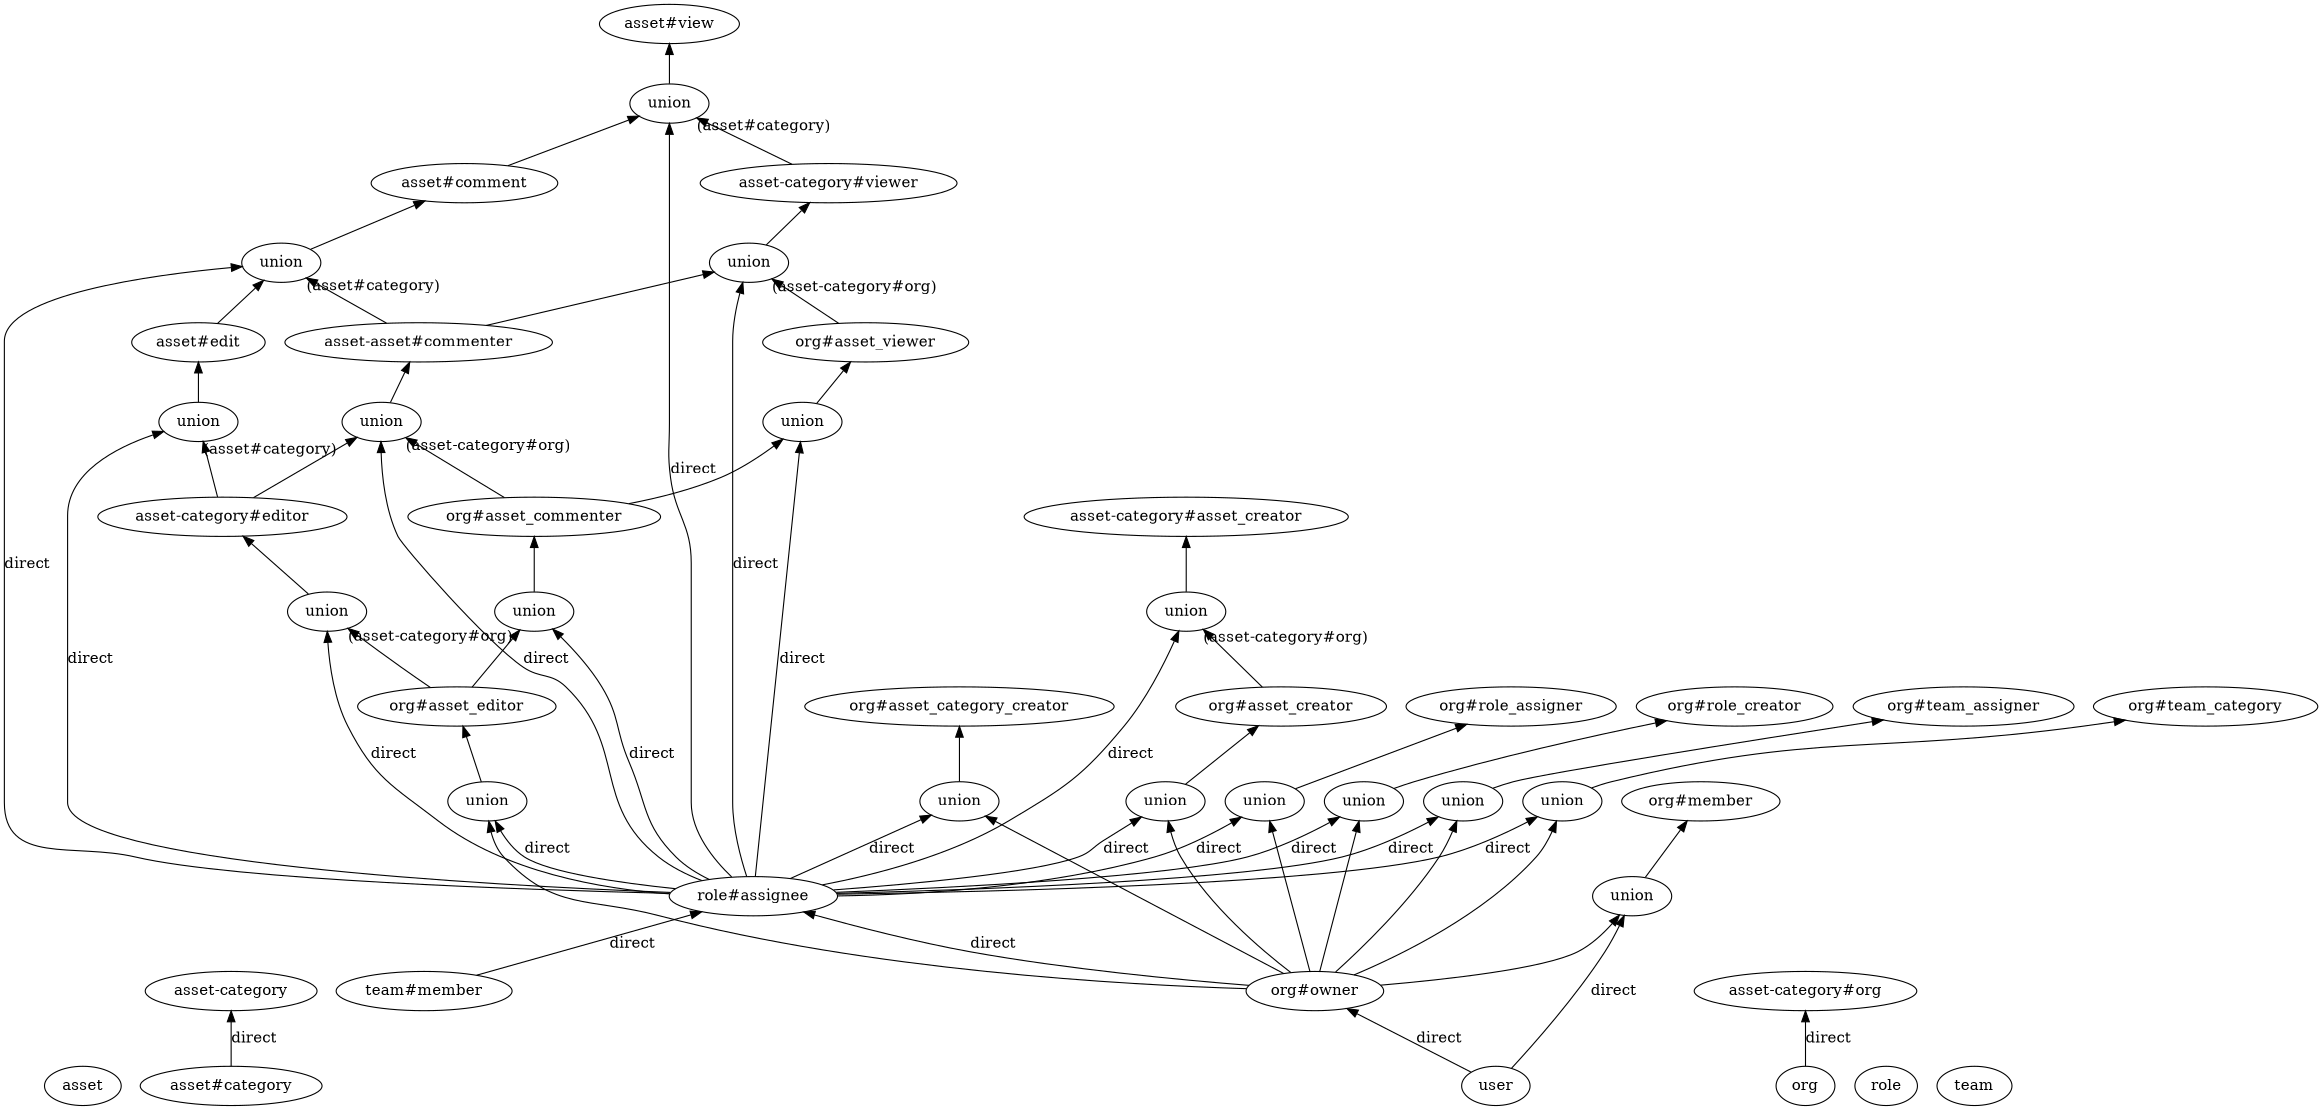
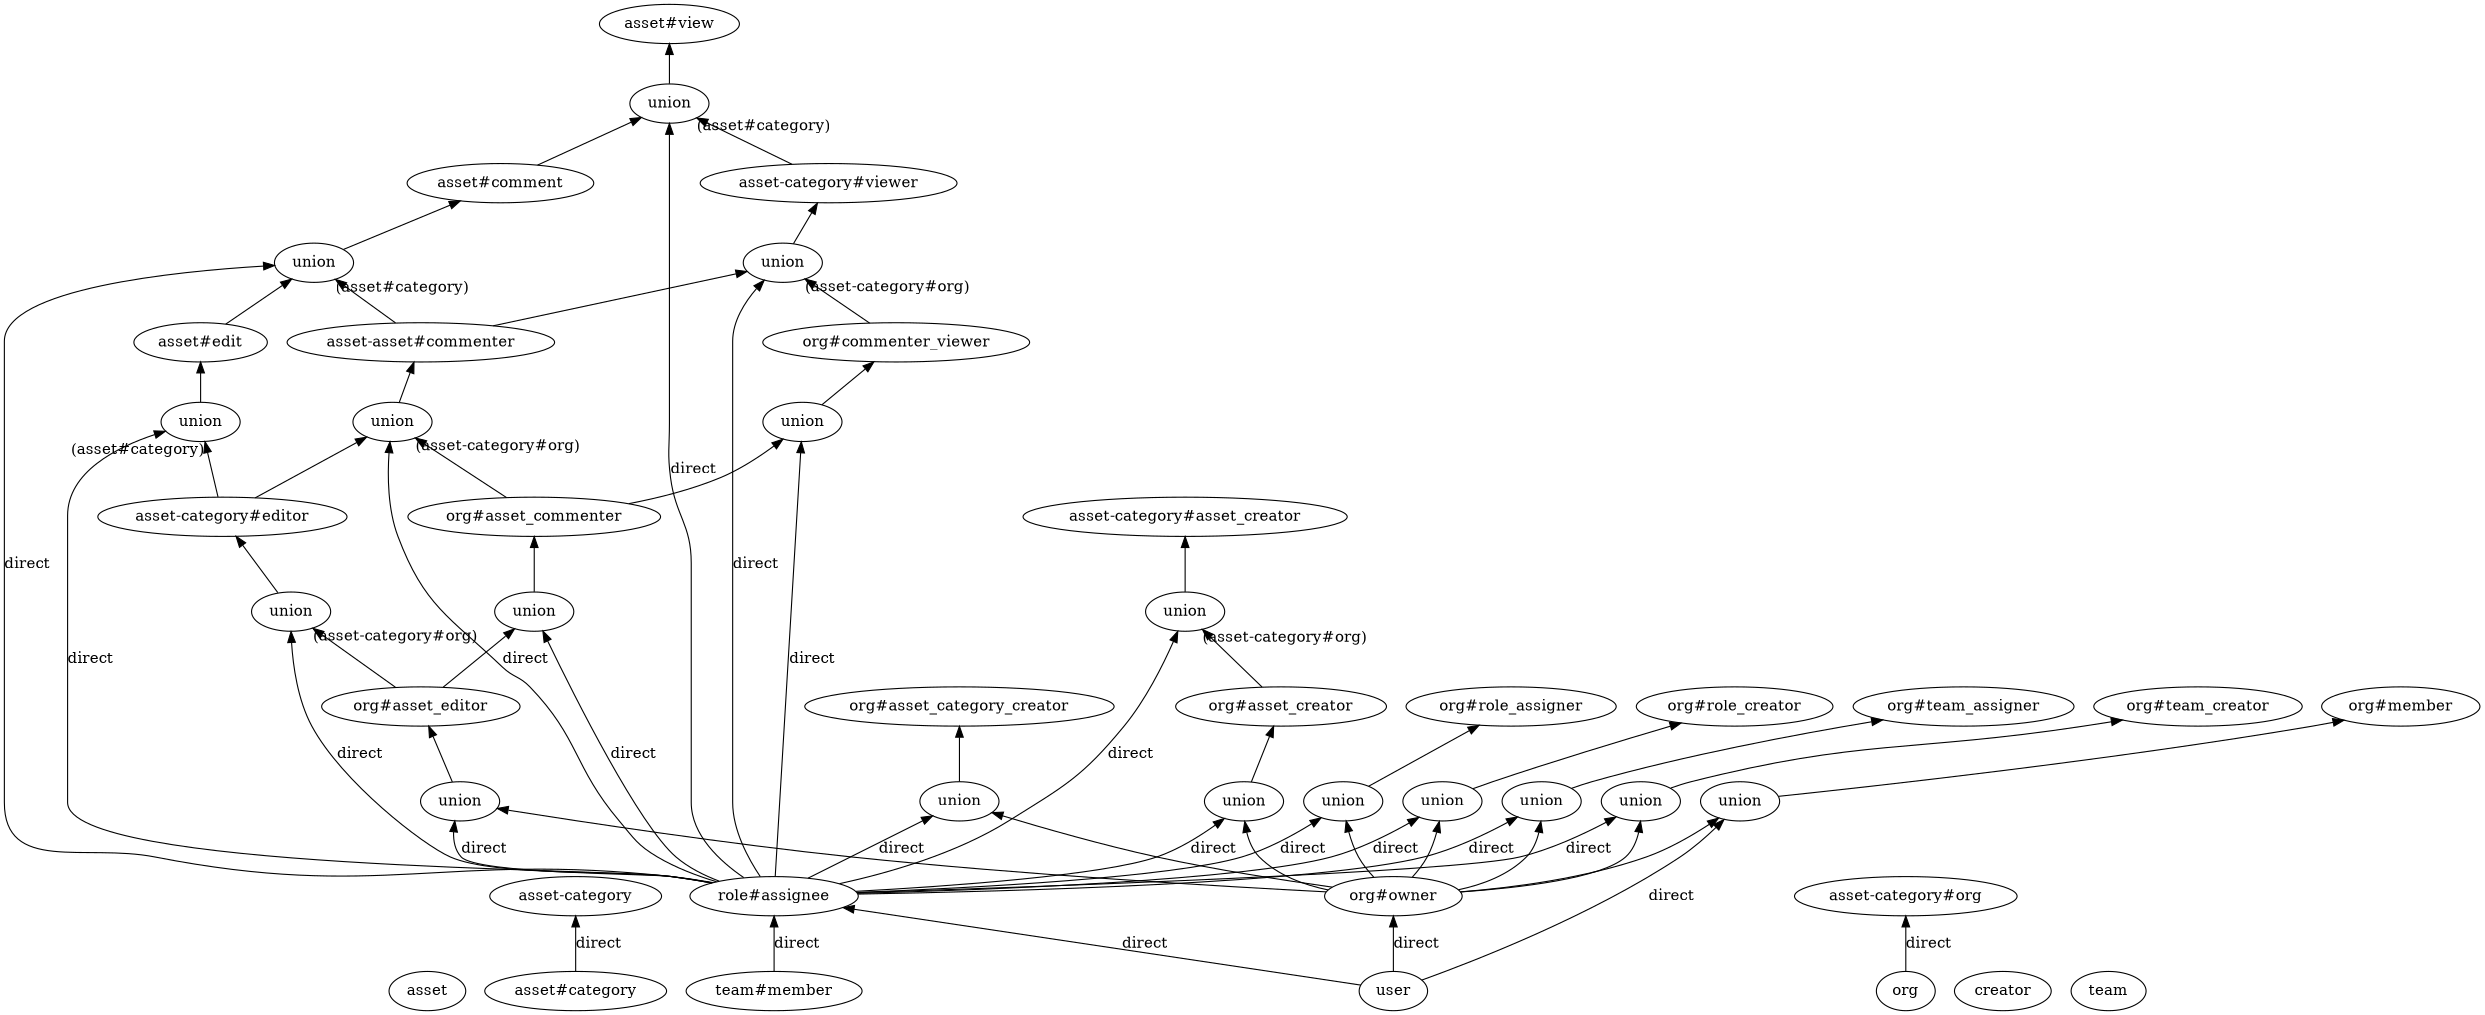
node "org#asset_viewer": label "org#asset_viewer" -> "org#commenter_viewer"
node "org#team_category": label "org#team_category" -> "org#team_creator"
edge "org#owner" -> "role#assignee": now "user" -> "role#assignee"
node "role": label "role" -> "creator"
